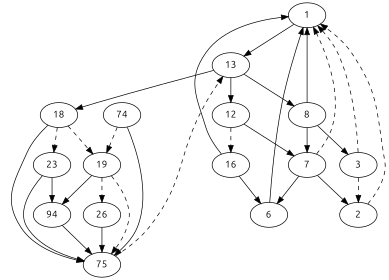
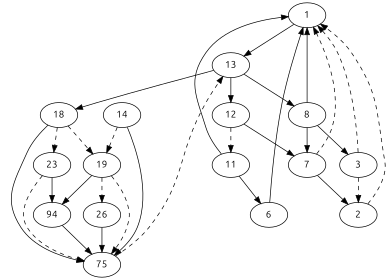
node "74": label "74" -> "14"
node "16": label "16" -> "11"
edge "7" -> "6": removed
edge "23" -> "75": style solid -> dashed
